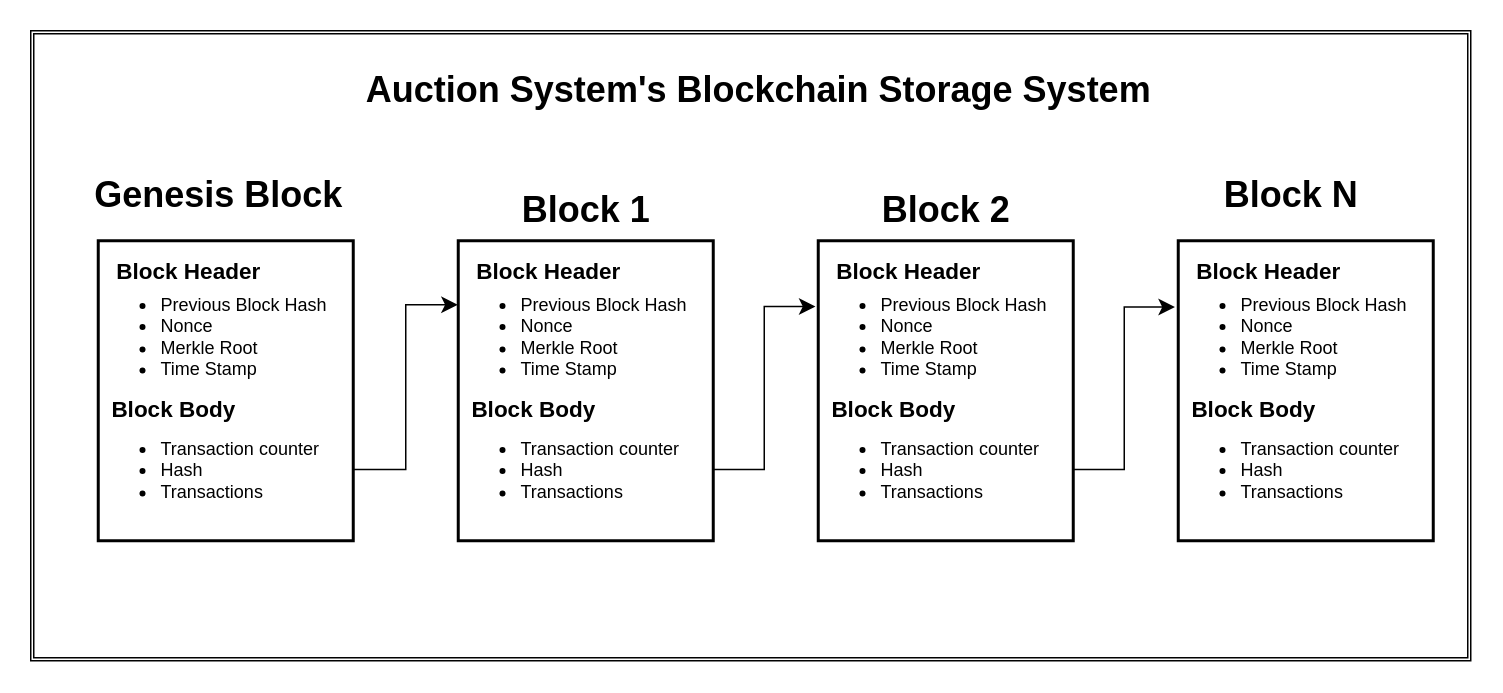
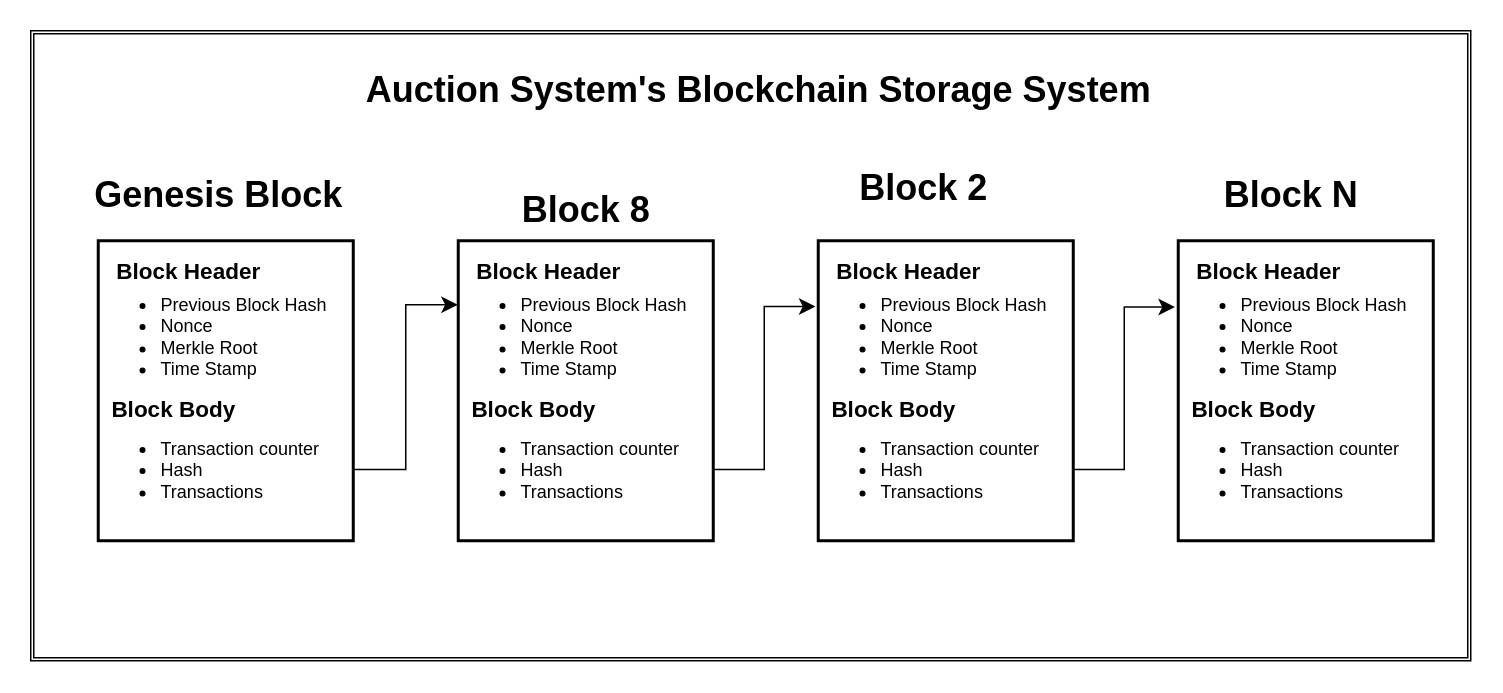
node "Block 1": label "Block 1" -> "Block 8"
node "Block 2": moved (946, 211) -> (923, 188)
